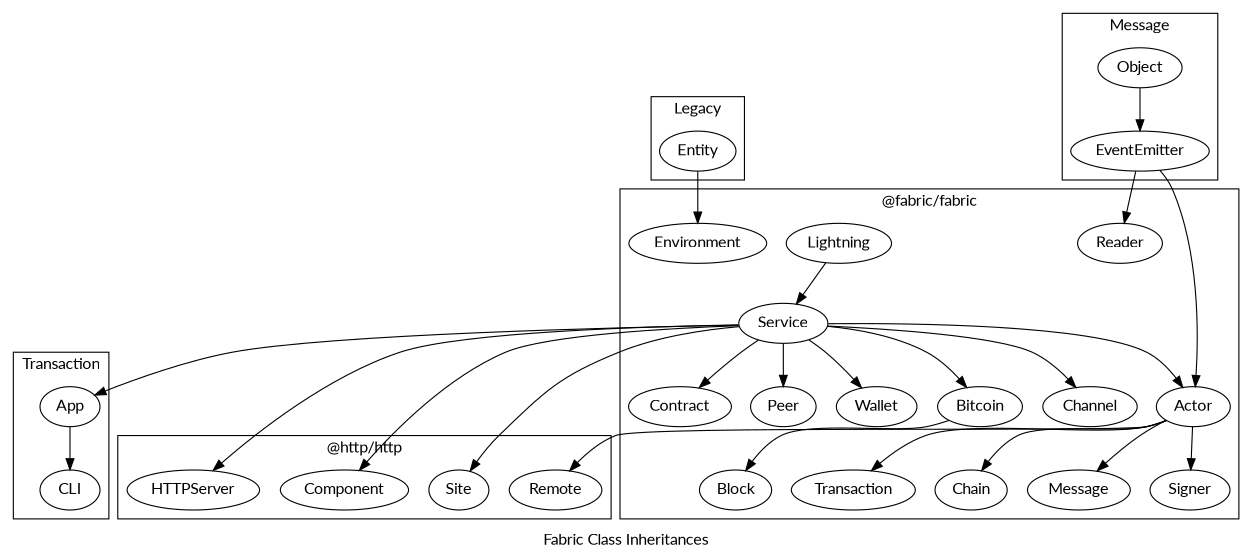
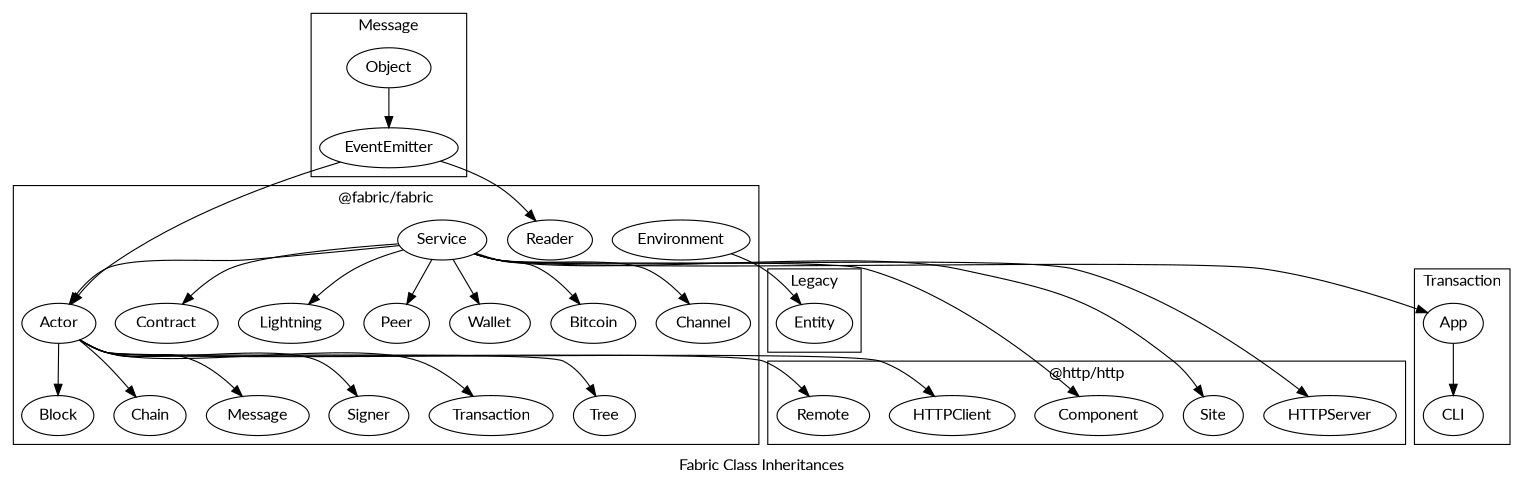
edge "Entity" -> "Environment": reversed
edge "Lightning" -> "Service": reversed
node "Tree": added
node "HTTPClient": added
edge "Bitcoin" -> "Block": now "Actor" -> "Block"
